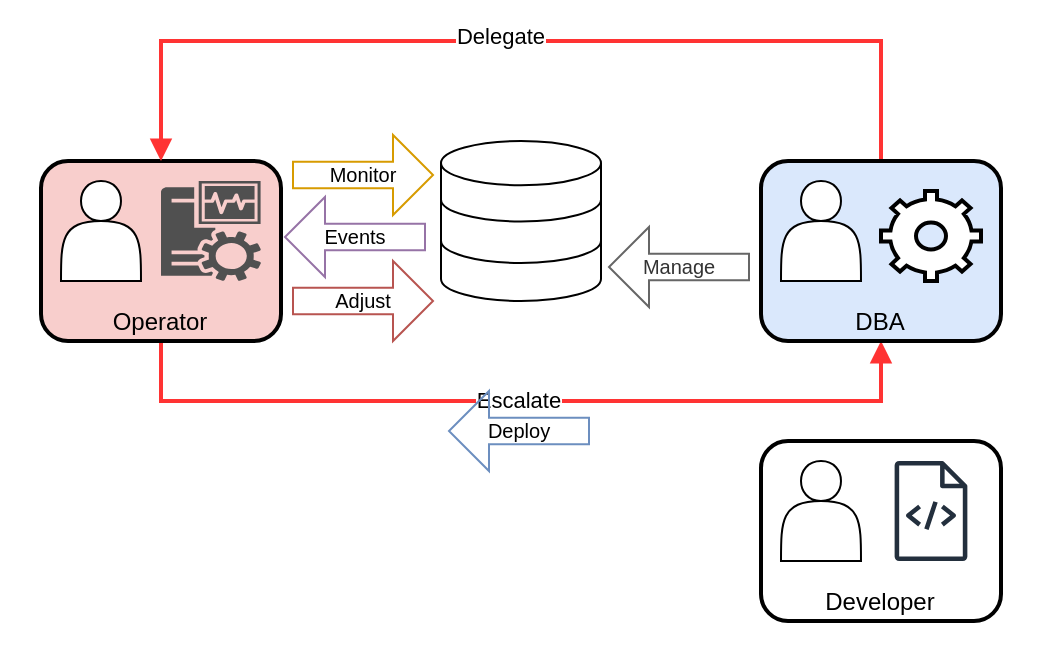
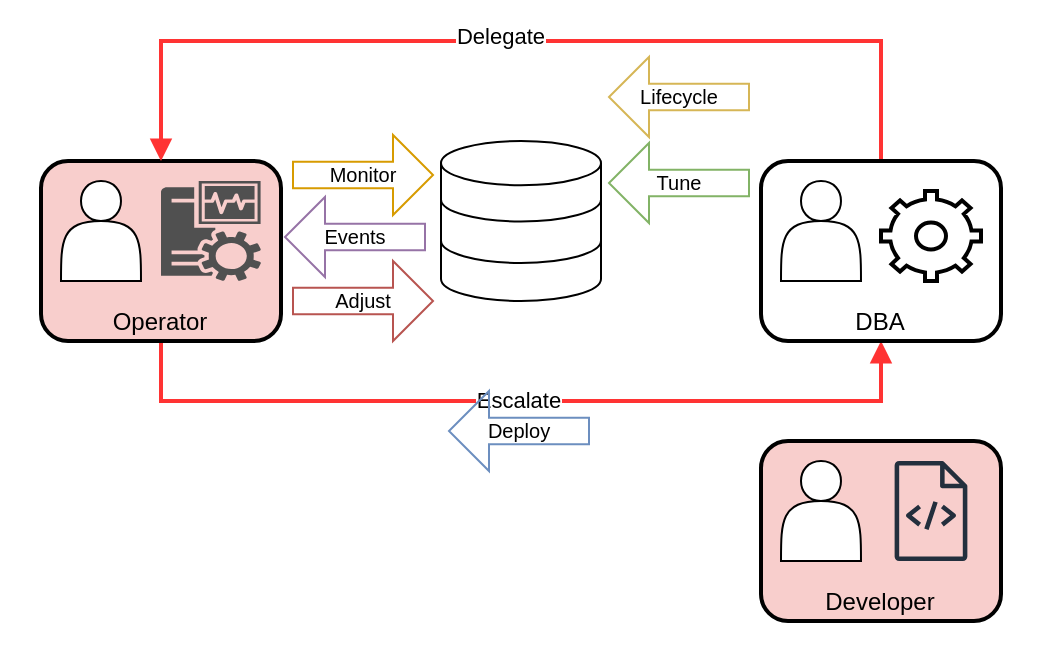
node "Lifecycle": added
node "Tune": added
node "Manage": removed
node "DBA": fillcolor #dae8fc -> #ffffff
node "Developer": fillcolor #ffffff -> #f8cecc
